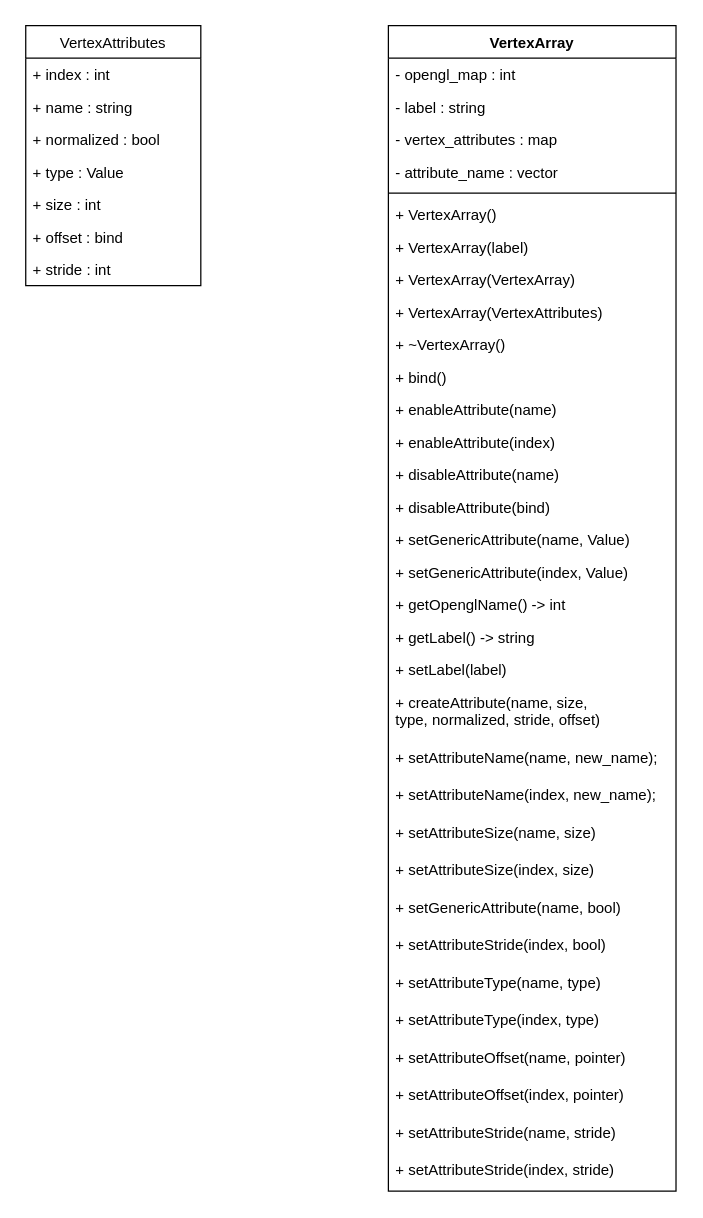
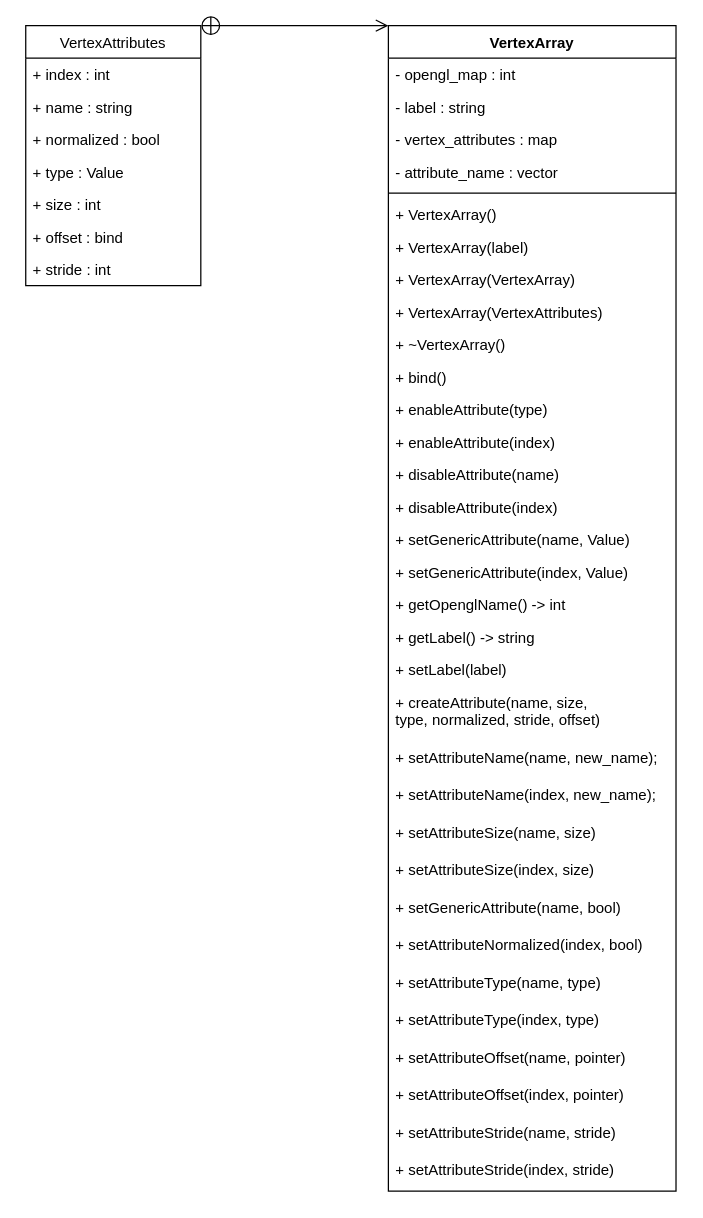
edge "VertexAttributes" -- "VertexArray": added
node "+ enableAttribute(name)": label "+ enableAttribute(name)" -> "+ enableAttribute(type)"
node "+ disableAttribute(bind)": label "+ disableAttribute(bind)" -> "+ disableAttribute(index)"
node "+ setAttributeStride(index, bool)": label "+ setAttributeStride(index, bool)" -> "+ setAttributeNormalized(index, bool)"
